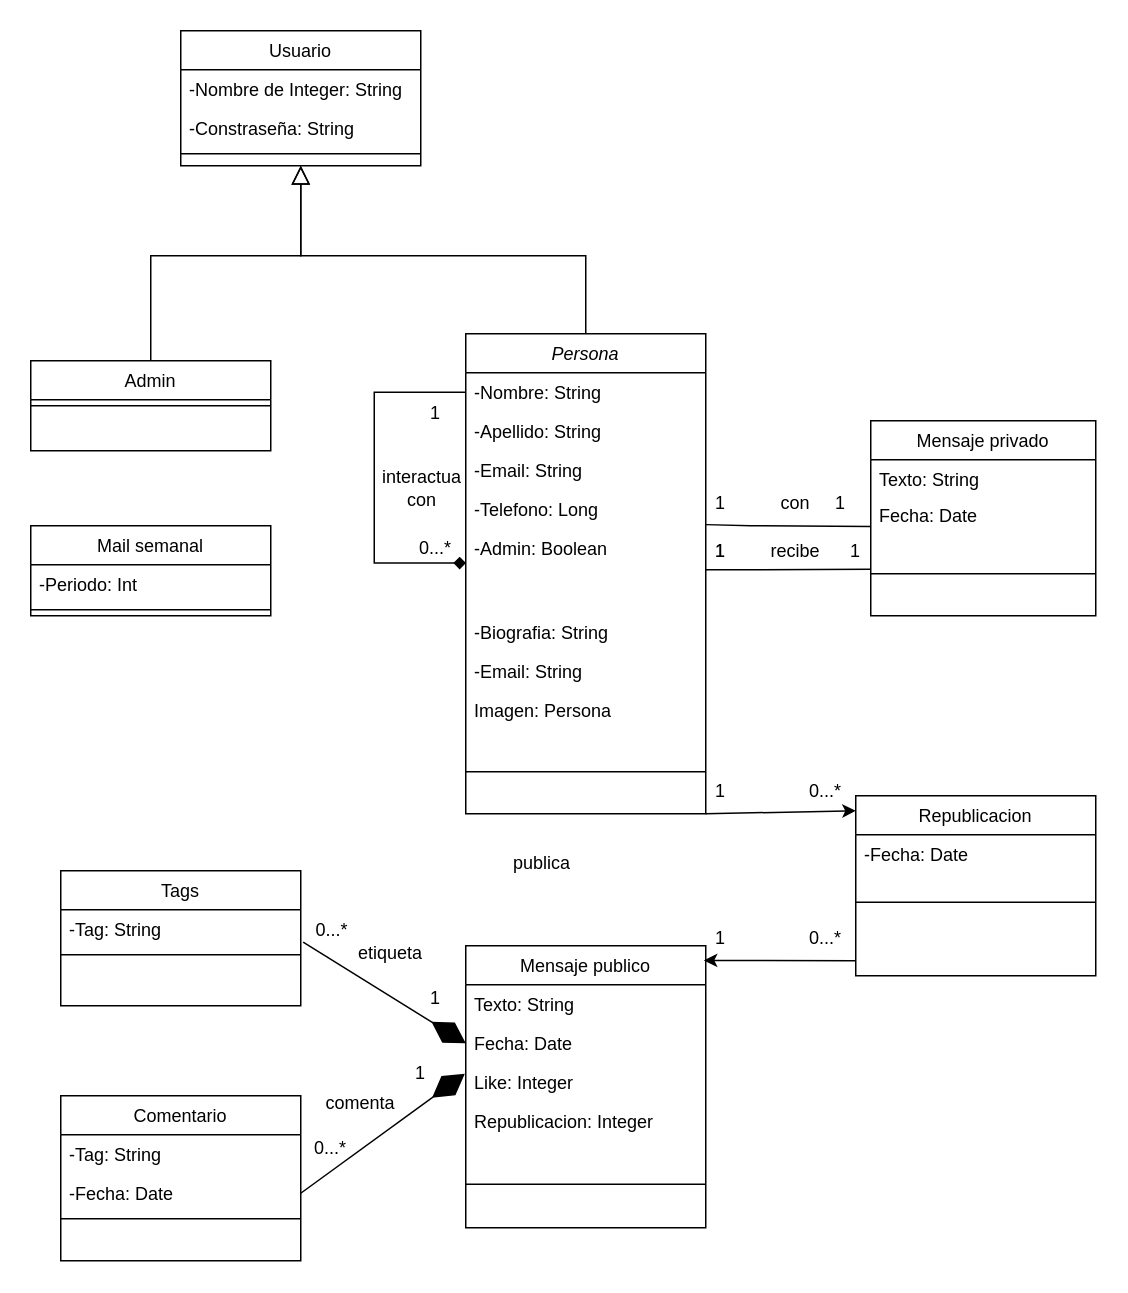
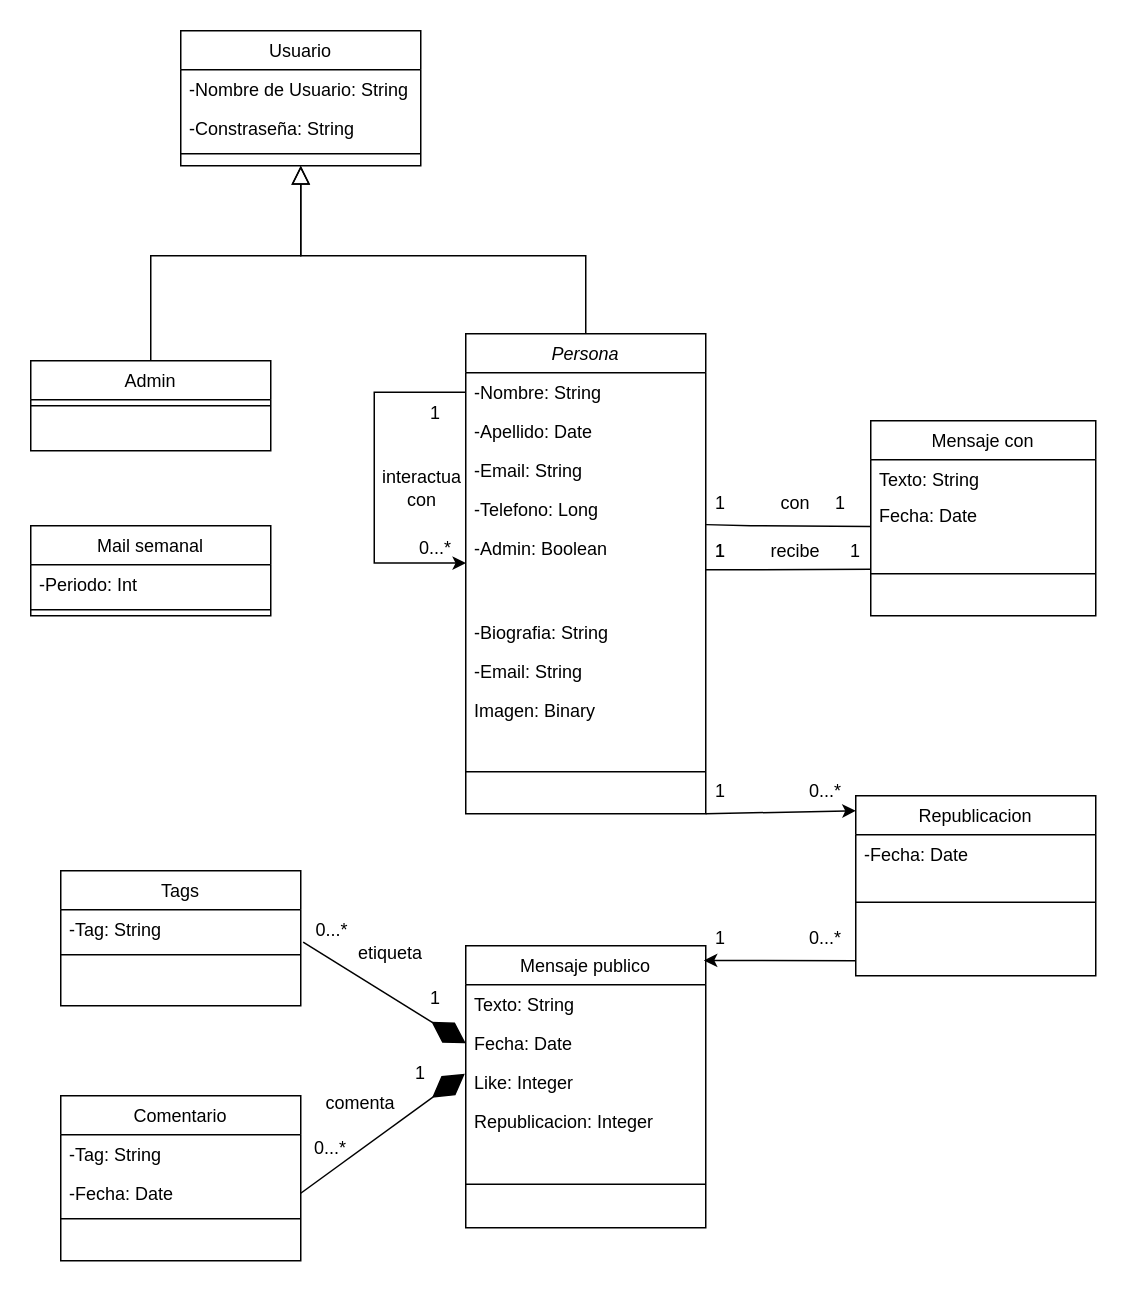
node "-Nombre de Integer: String": label "-Nombre de Integer: String" -> "-Nombre de Usuario: String"
node "-Apellido: String": label "-Apellido: String" -> "-Apellido: Date"
node "Mensaje privado": label "Mensaje privado" -> "Mensaje con"
edge "-Nombre: String" -> "-Admin: Boolean": arrowhead diamond -> classic
node "Imagen: Persona": label "Imagen: Persona" -> "Imagen: Binary"
node "publica": removed
